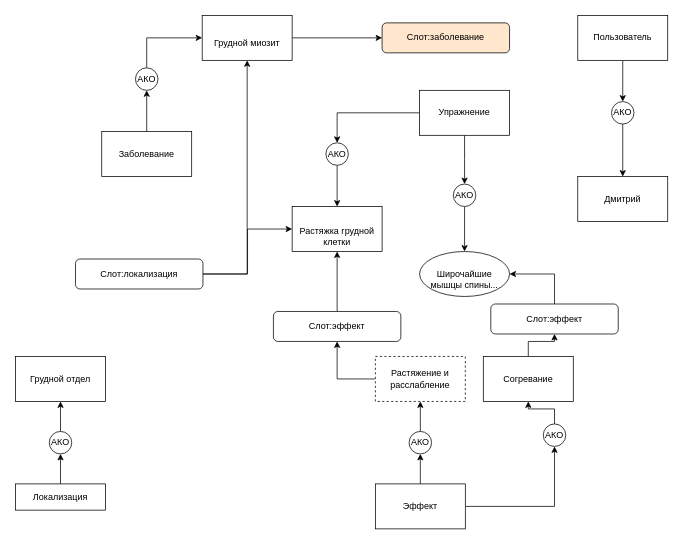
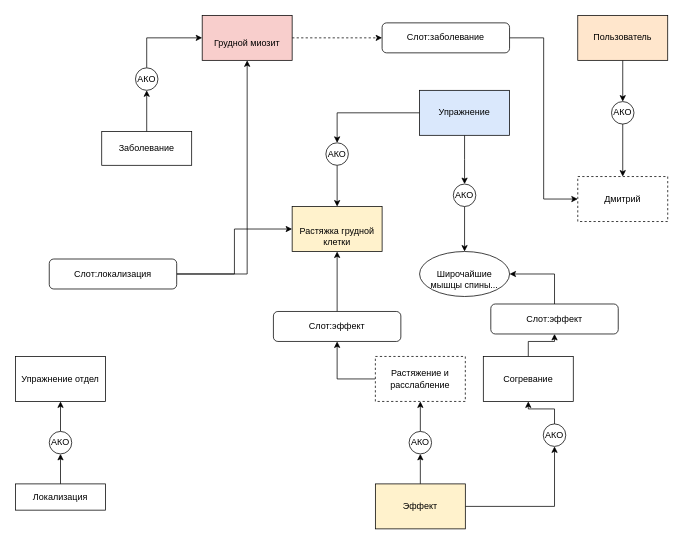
node "Грудной миозит": fillcolor #ffffff -> #f8cecc
edge "Грудной миозит" -> "Слот:заболевание": style solid -> dashed
node "Слот:заболевание": fillcolor #ffe6cc -> #ffffff
node "Пользователь": fillcolor #ffffff -> #ffe6cc
node "Упражнение": fillcolor #ffffff -> #dae8fc
edge "Слот:заболевание" -> "Дмитрий": added
node "Заболевание": size 90x45 -> 90x34
node "Дмитрий": style solid -> dashed
node "Растяжка грудной клетки": fillcolor #ffffff -> #fff2cc
node "Слот:локализация": moved (139, 274) -> (113, 274)
node "Грудной отдел": label "Грудной отдел" -> "Упражнение отдел"
node "Эффект": fillcolor #ffffff -> #fff2cc
